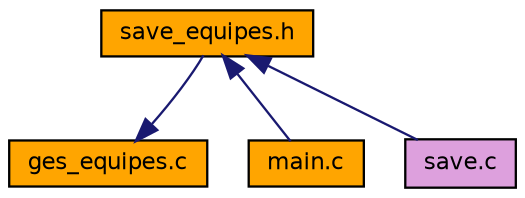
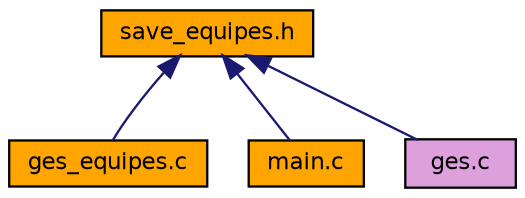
edge "save_equipes.h" -> "ges_equipes.c": reversed
node "save.c": label "save.c" -> "ges.c"
